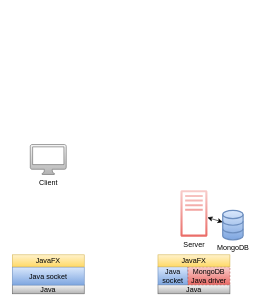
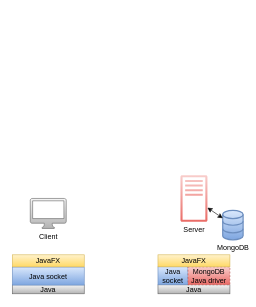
node "Client": moved (48, 159) -> (48, 213)
node "Server": moved (194, 213) -> (194, 198)
